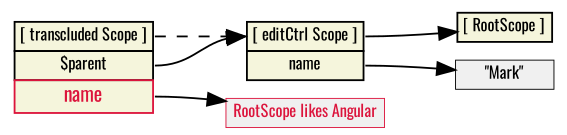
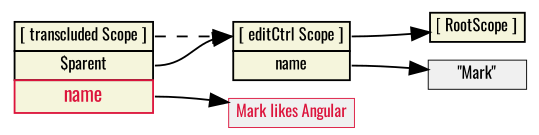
node "RootScope likes Angular": label "RootScope likes Angular" -> "Mark likes Angular"
